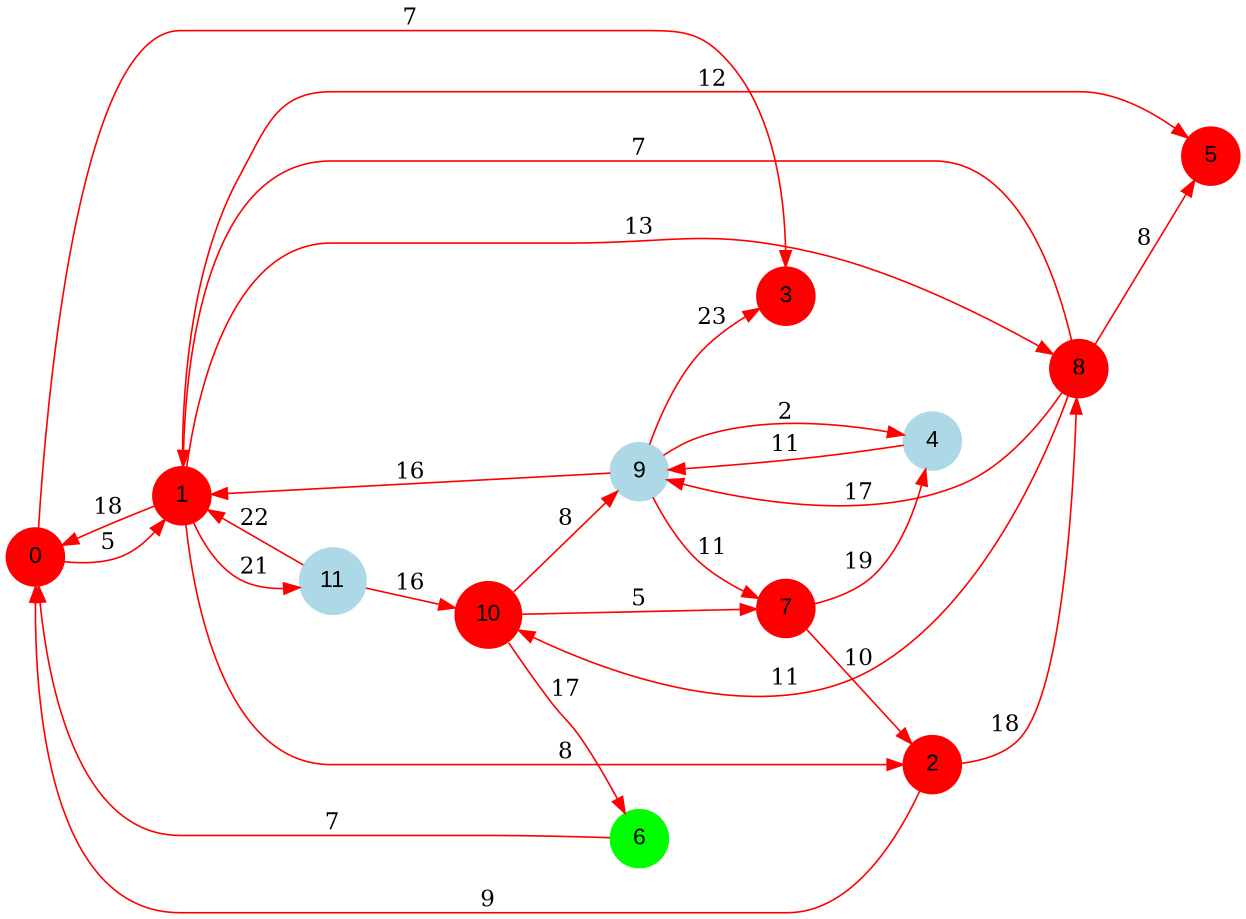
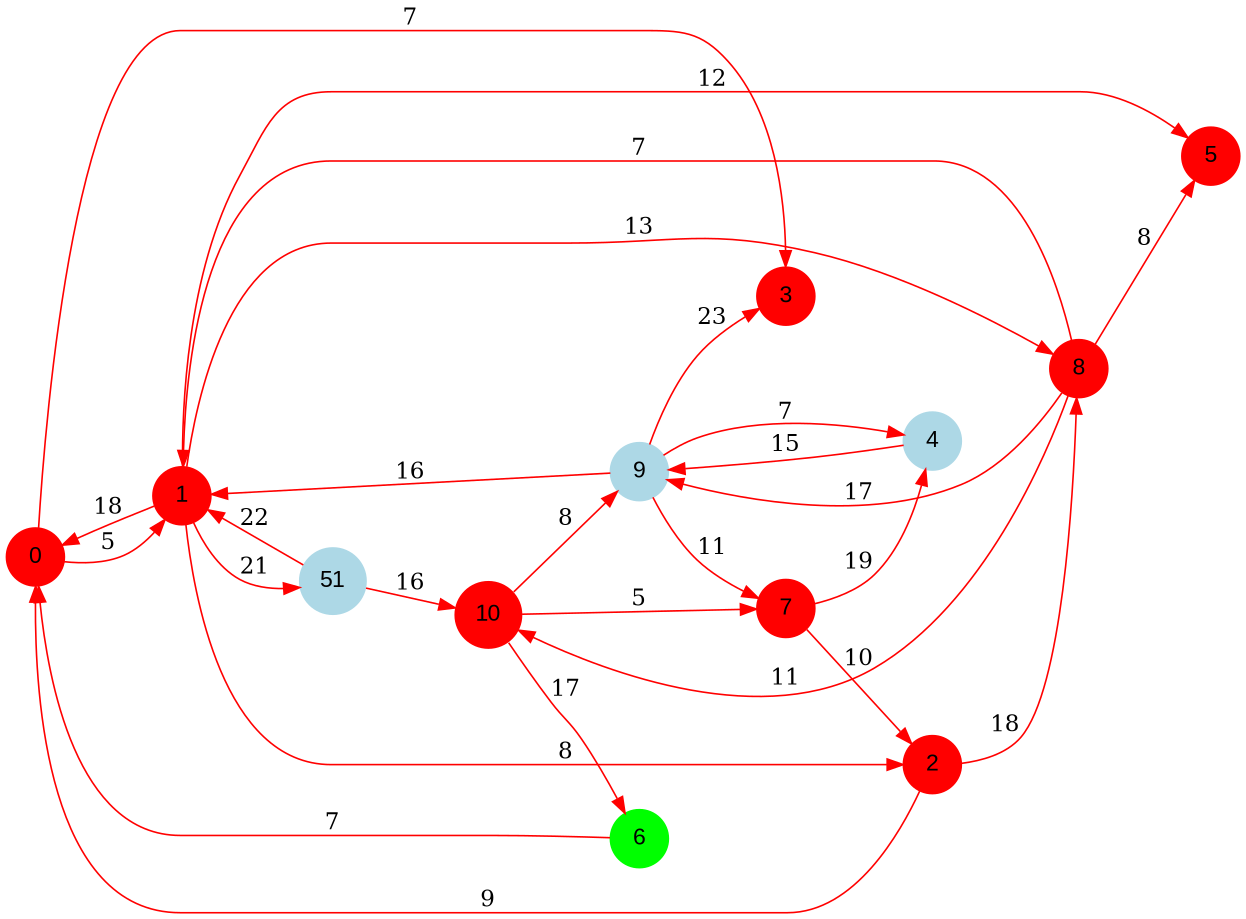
edge "9" -> "4": label "2" -> "7"
edge "4" -> "9": label "11" -> "15"
node "11": label "11" -> "51"
